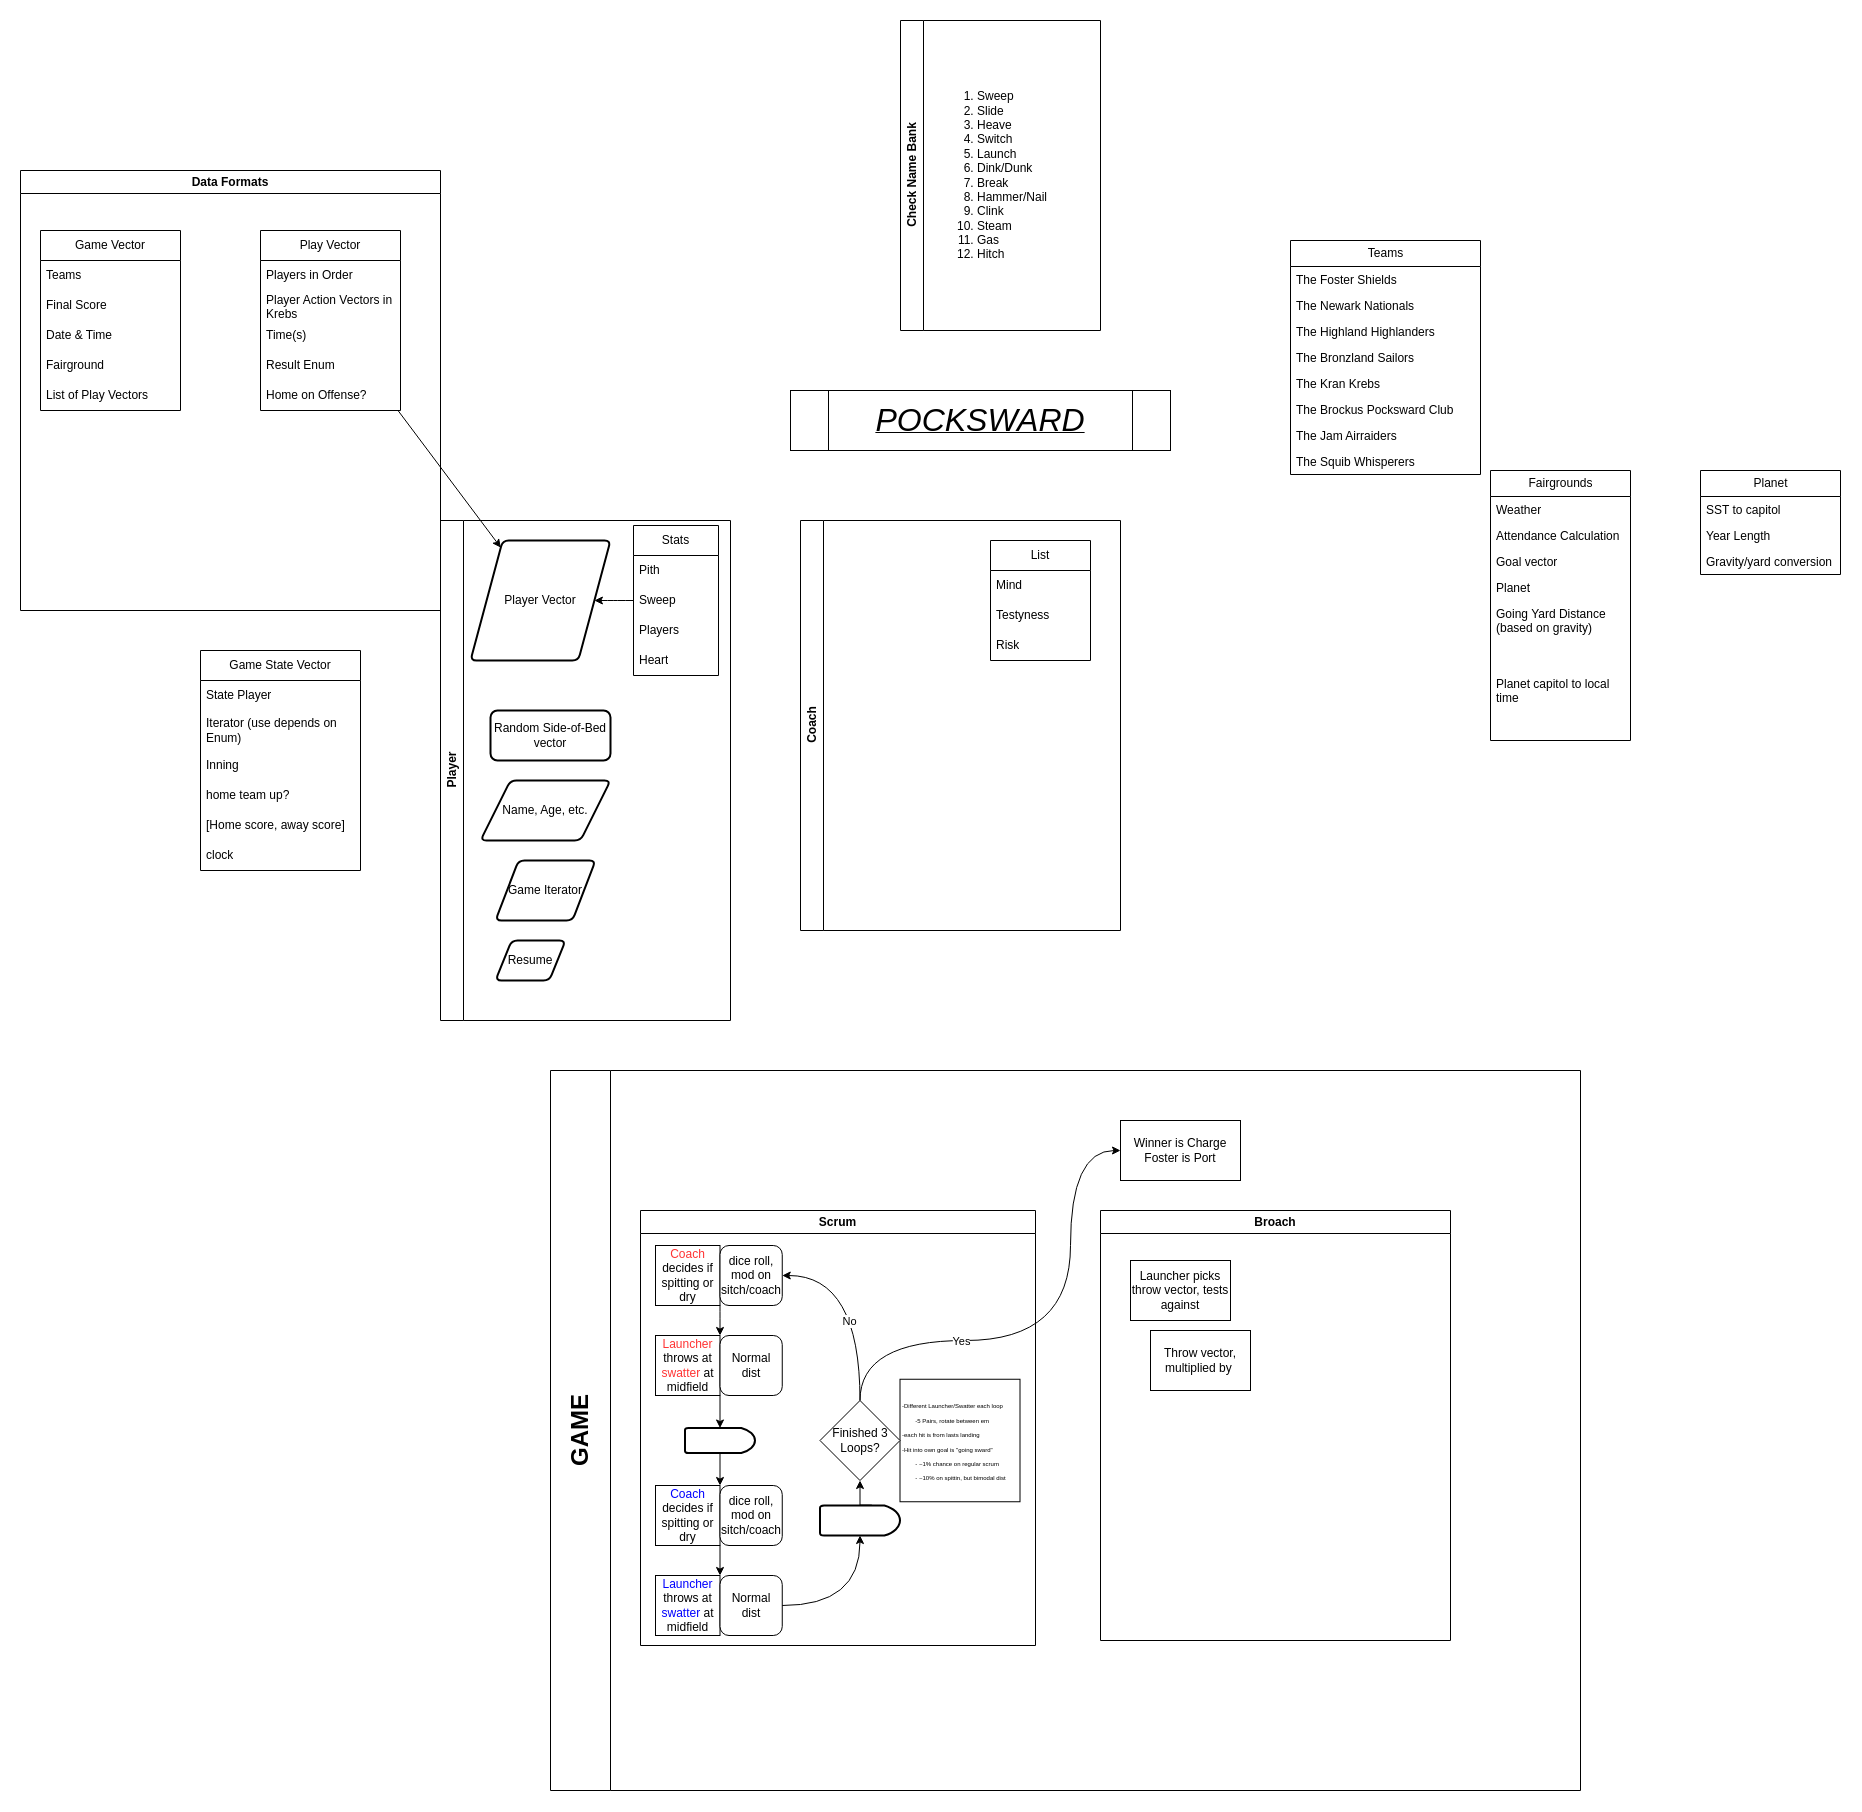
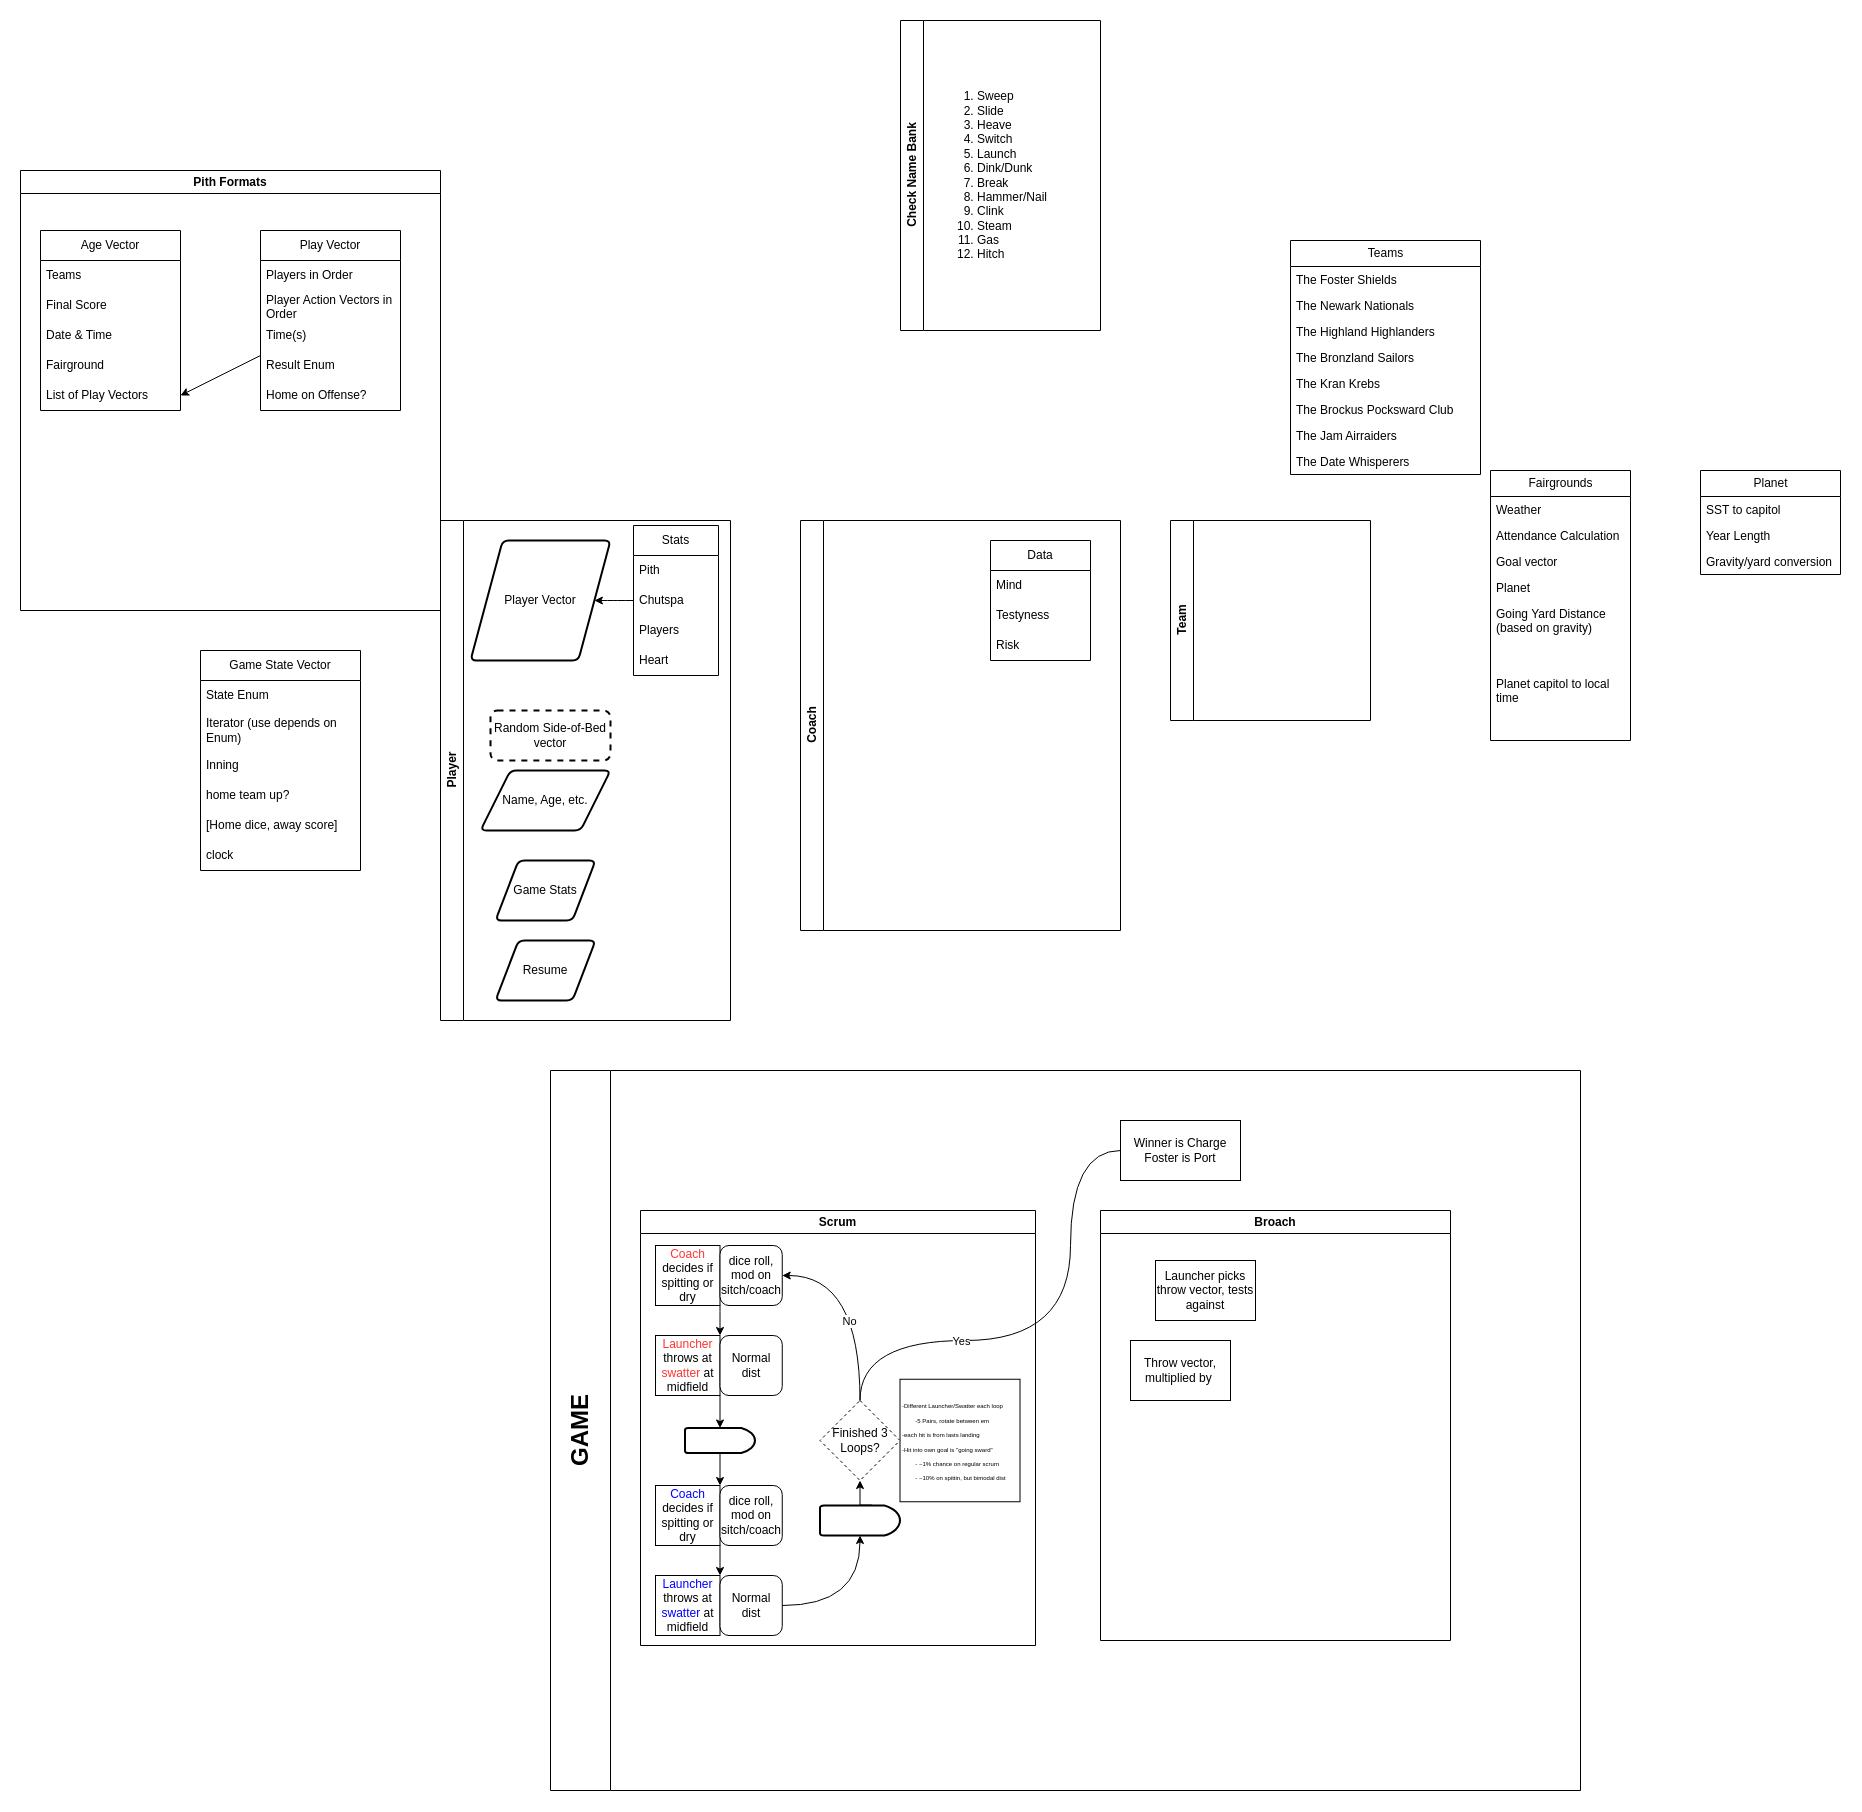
node "Data Formats": label "Data Formats" -> "Pith Formats"
node "Game Vector": label "Game Vector" -> "Age Vector"
node "Player Action Vectors in Krebs": label "Player Action Vectors in Krebs" -> "Player Action Vectors in Order"
node "POCKSWARD": removed
node "The Squib Whisperers": label "The Squib Whisperers" -> "The Date Whisperers"
edge "Play Vector" -> "Player Vector": now "Play Vector" -> "List of Play Vectors"
node "List": label "List" -> "Data"
node "Sweep": label "Sweep" -> "Chutspa"
node "Team": added
node "State Player": label "State Player" -> "State Enum"
node "Random Side-of-Bed vector": style solid -> dashed
node "Name, Age, etc.": moved (546, 811) -> (546, 801)
node "[Home score, away score]": label "[Home score, away score]" -> "[Home dice, away score]"
node "Game Iterator": label "Game Iterator" -> "Game Stats"
node "Resume": size 70x40 -> 100x60
edge "Finished 3 Loops?" -> "Winner is Charge Foster is Port": arrowhead classic -> none
node "Launcher picks throw vector, tests against": moved (1181, 1291) -> (1206, 1291)
node "Throw vector, multiplied by": moved (1201, 1361) -> (1181, 1371)
node "Finished 3 Loops?": style solid -> dashed
